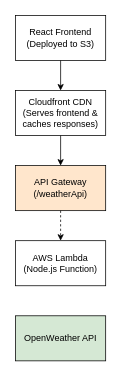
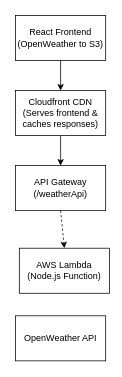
node "React Frontend (Deployed to S3)": label "React Frontend (Deployed to S3)" -> "React Frontend (OpenWeather to S3)"
node "API Gateway (/weatherApi)": fillcolor #ffe6cc -> #ffffff
node "AWS Lambda (Node.js Function)": moved (60, 263) -> (64, 270)
node "OpenWeather API": fillcolor #d5e8d4 -> #ffffff
